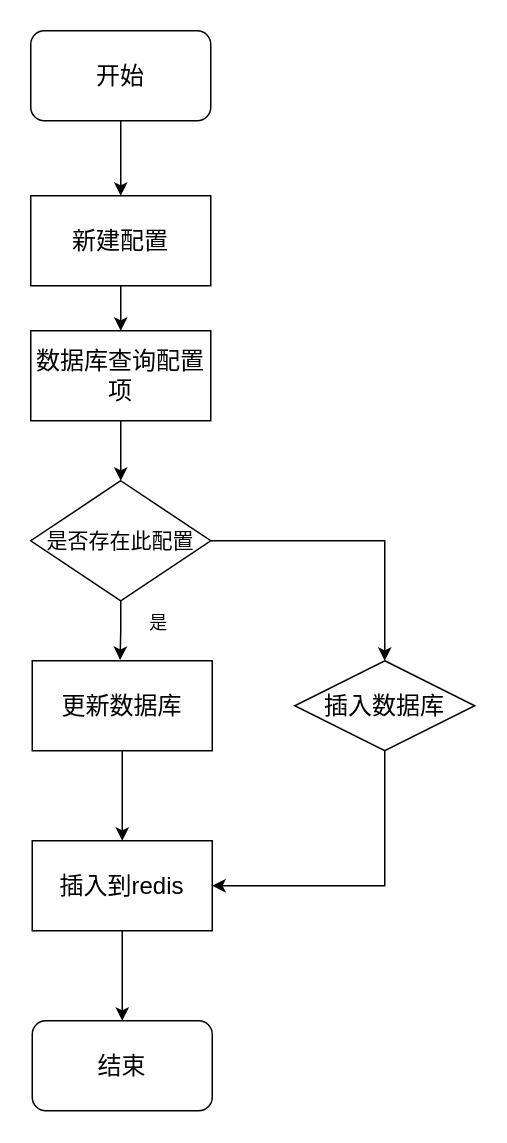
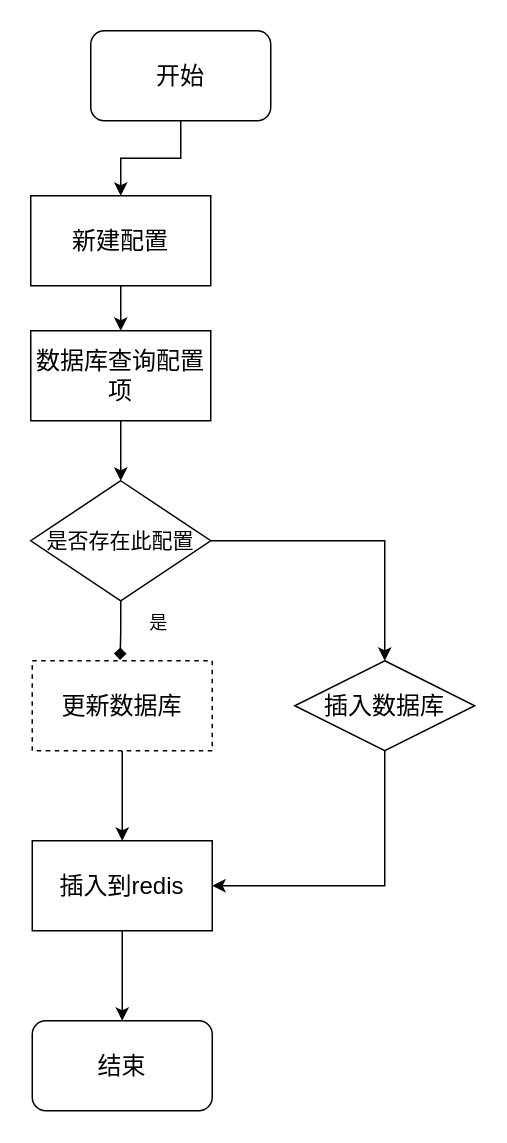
node "开始": moved (121, 76) -> (181, 76)
edge "是否存在此配置" -> "更新数据库": arrowhead classic -> diamond
node "更新数据库": style solid -> dashed
